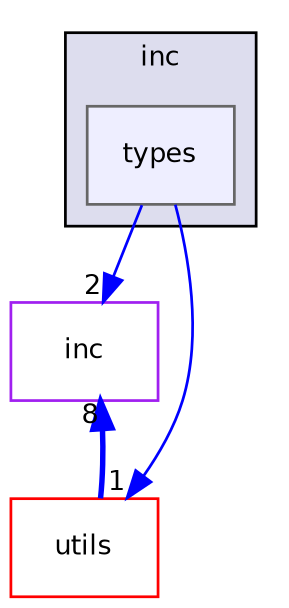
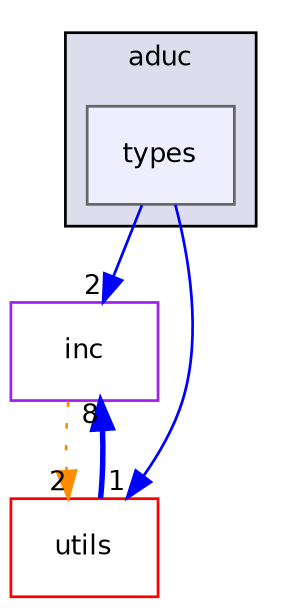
cluster "inc": label "inc" -> "aduc"
edge "inc" -> "utils": added
